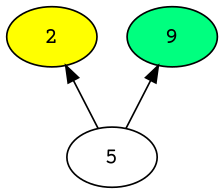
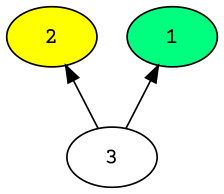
node "9": label "9" -> "1"
node "5": label "5" -> "3"
